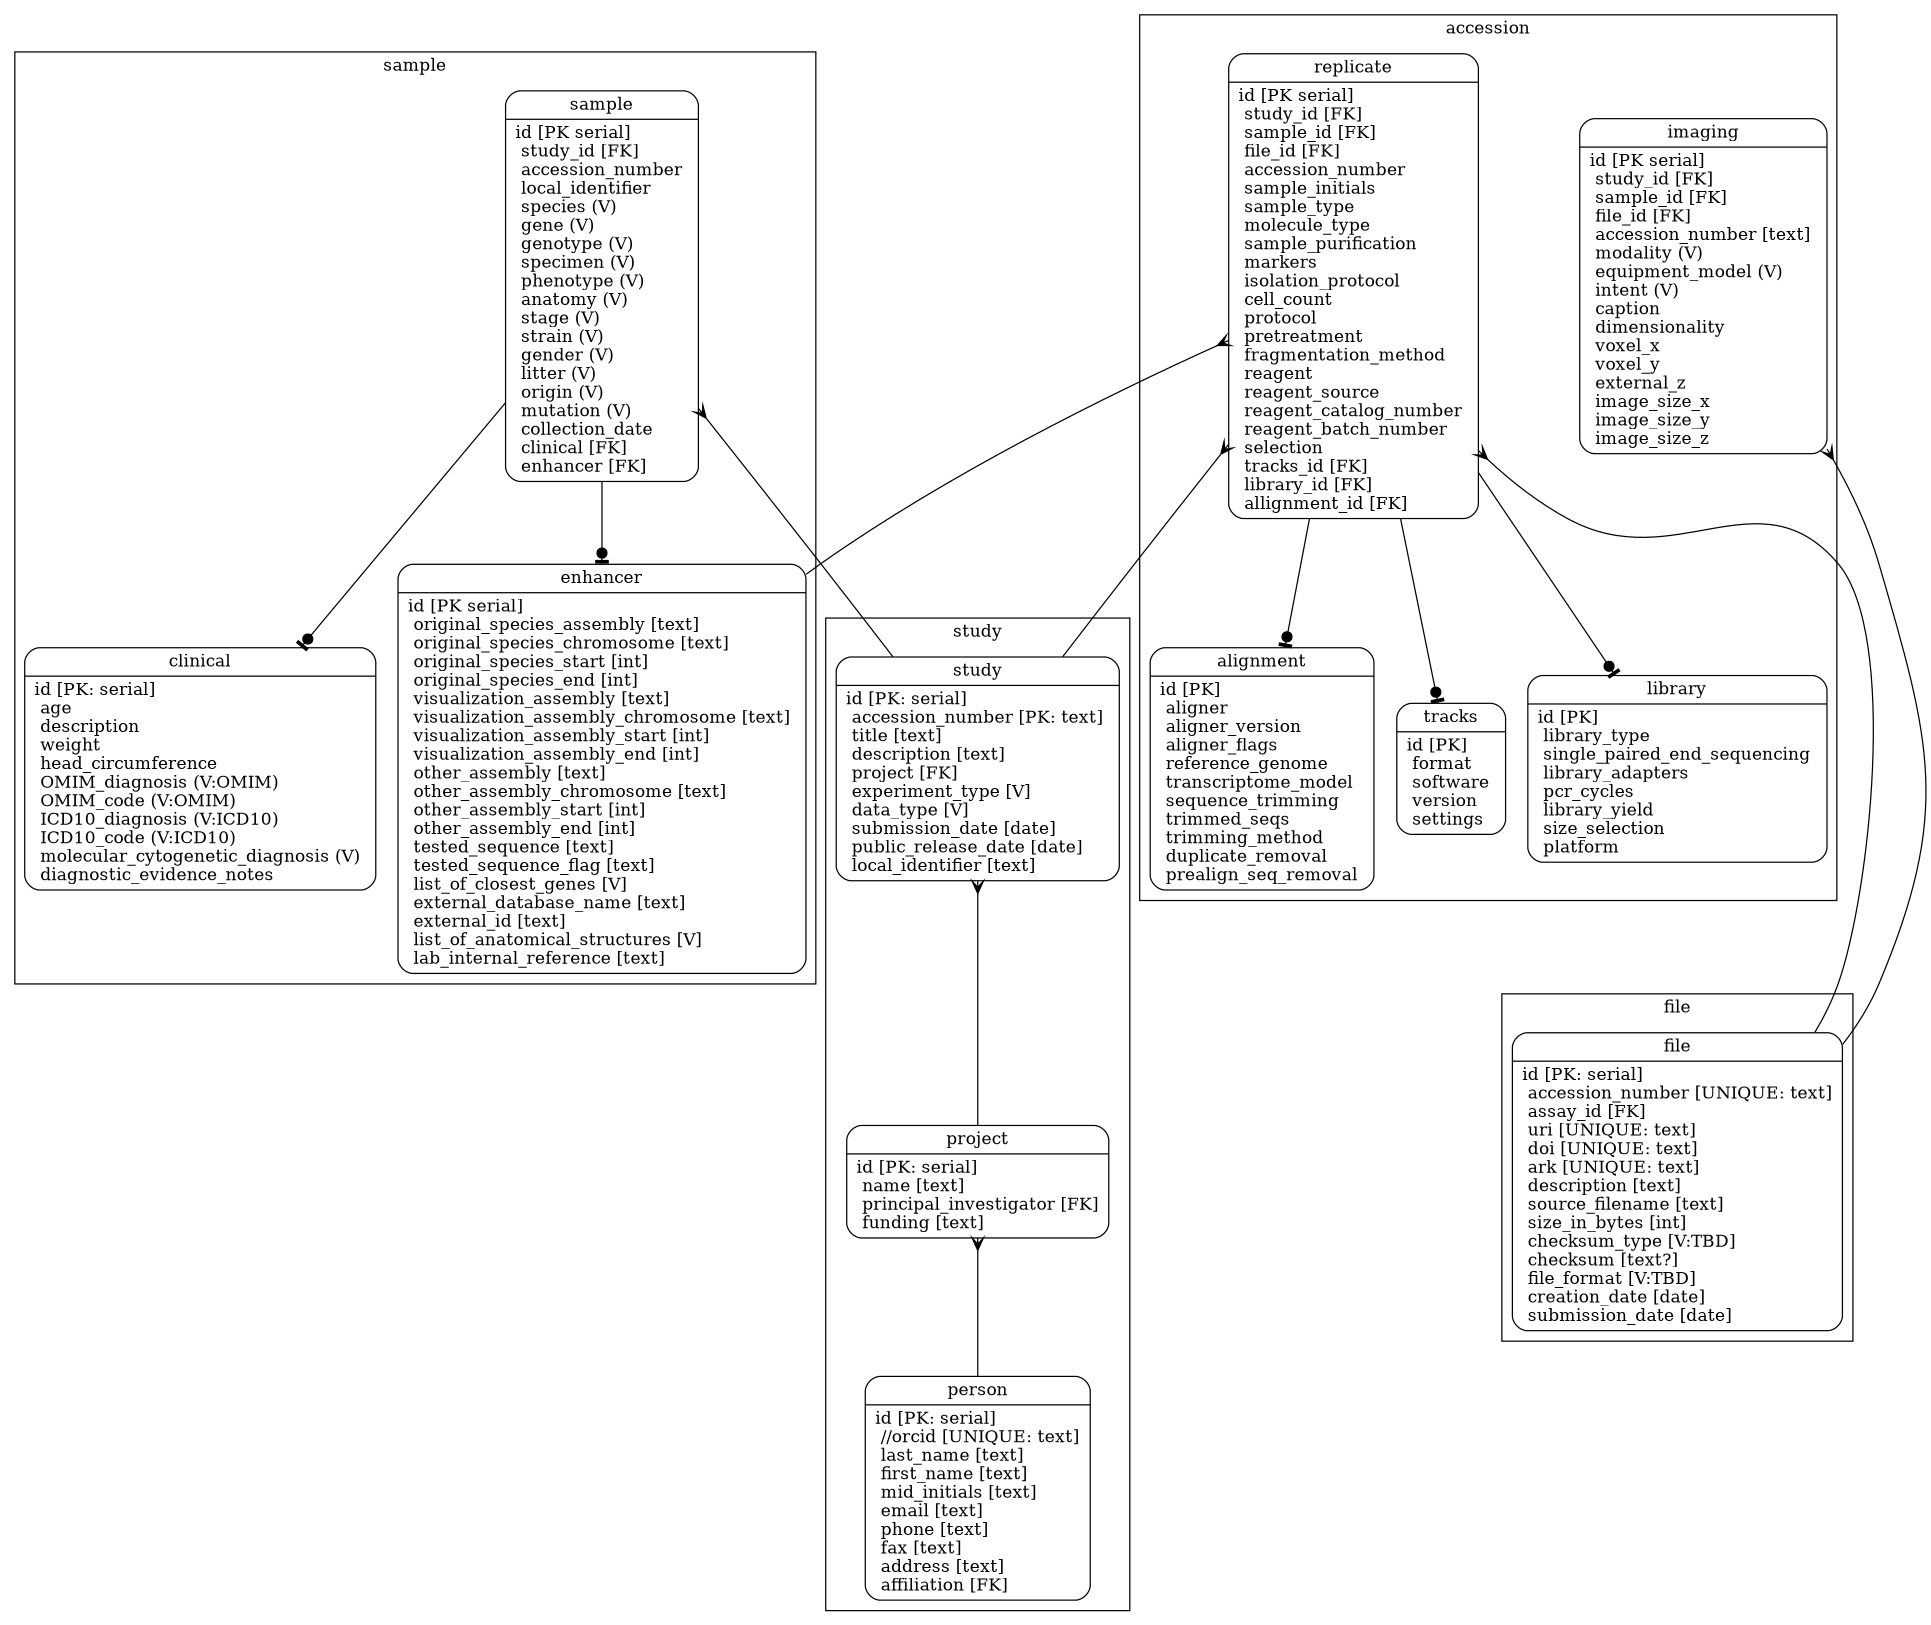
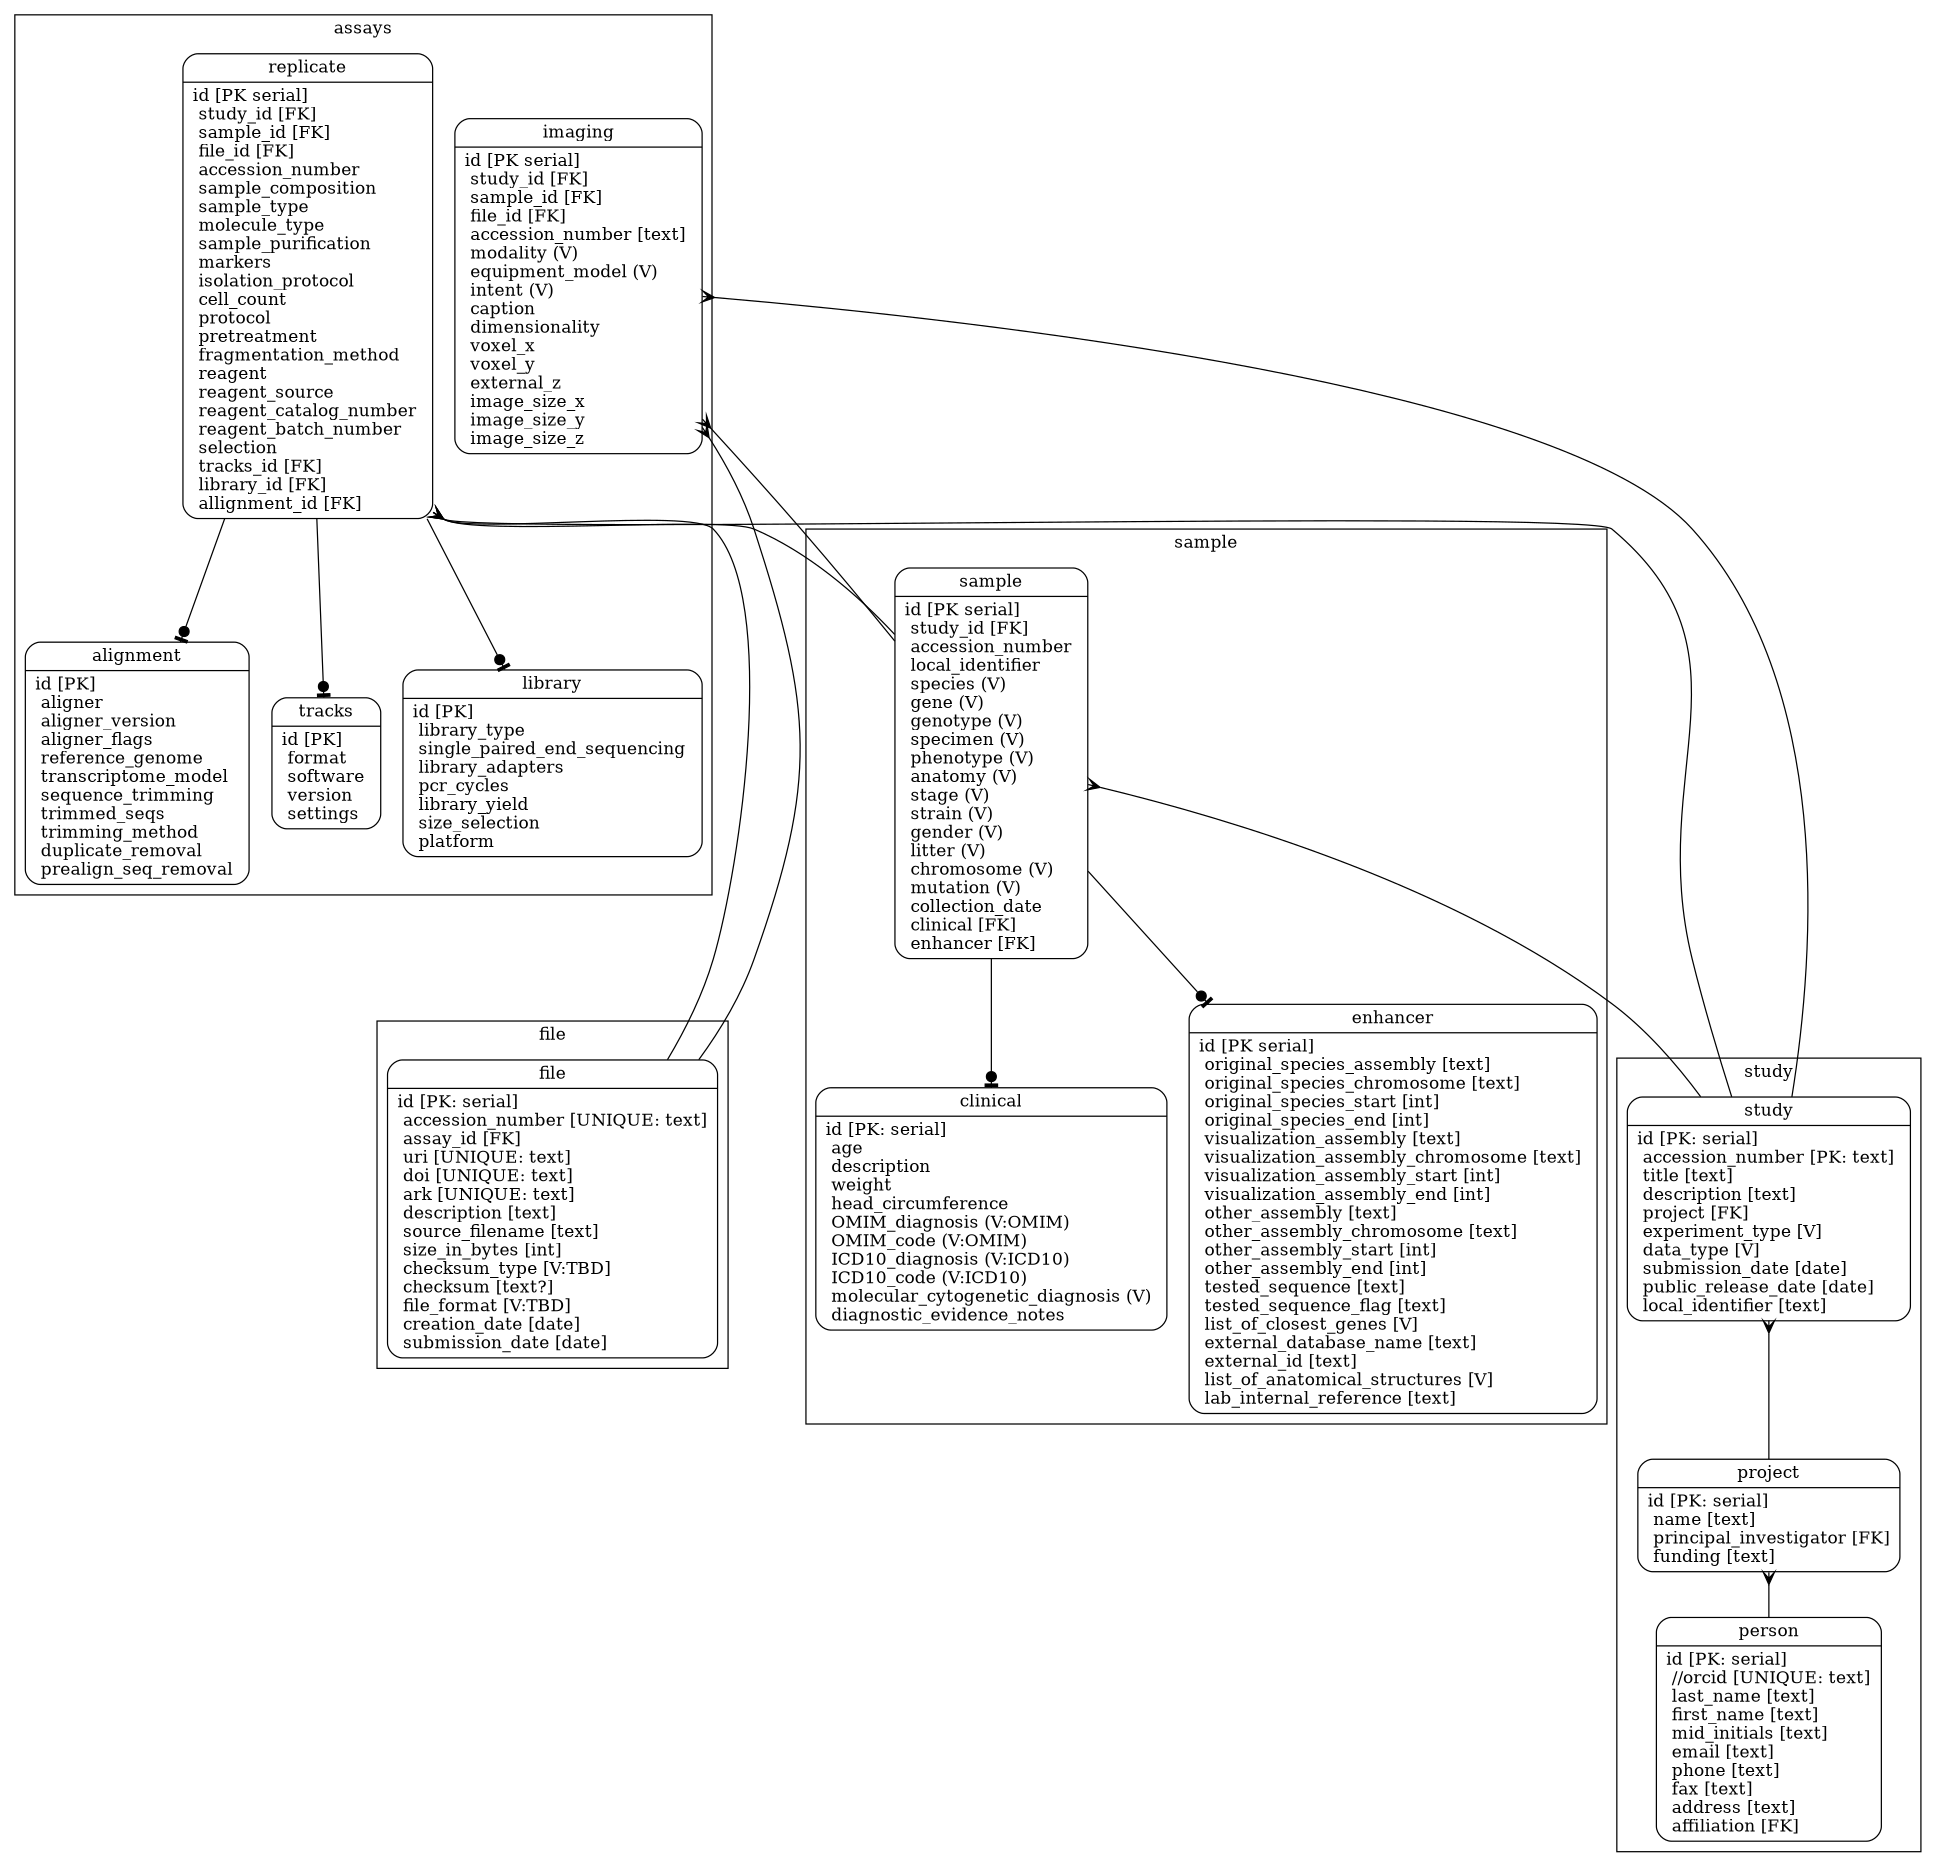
cluster "accession": label "accession" -> "assays"
node "replicate": text "sample_initials" -> "sample_composition"
node "sample": text "origin (V)" -> "chromosome (V)"
edge "imaging" -- "study": added
edge "replicate" -- "enhancer": now "replicate" -- "sample"
edge "imaging" -- "sample": added
